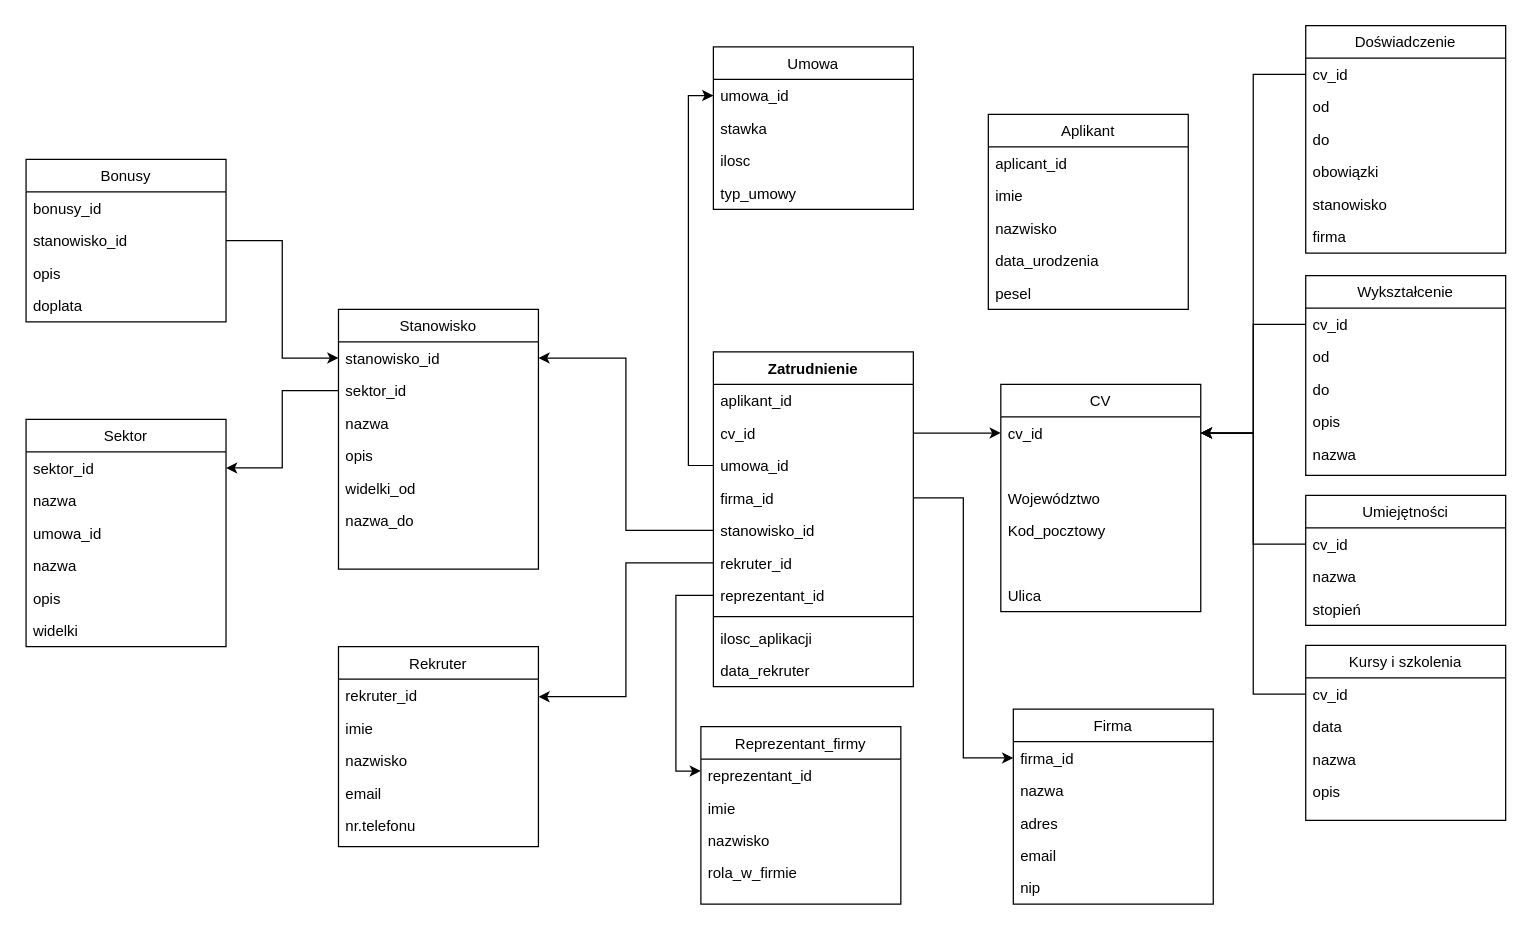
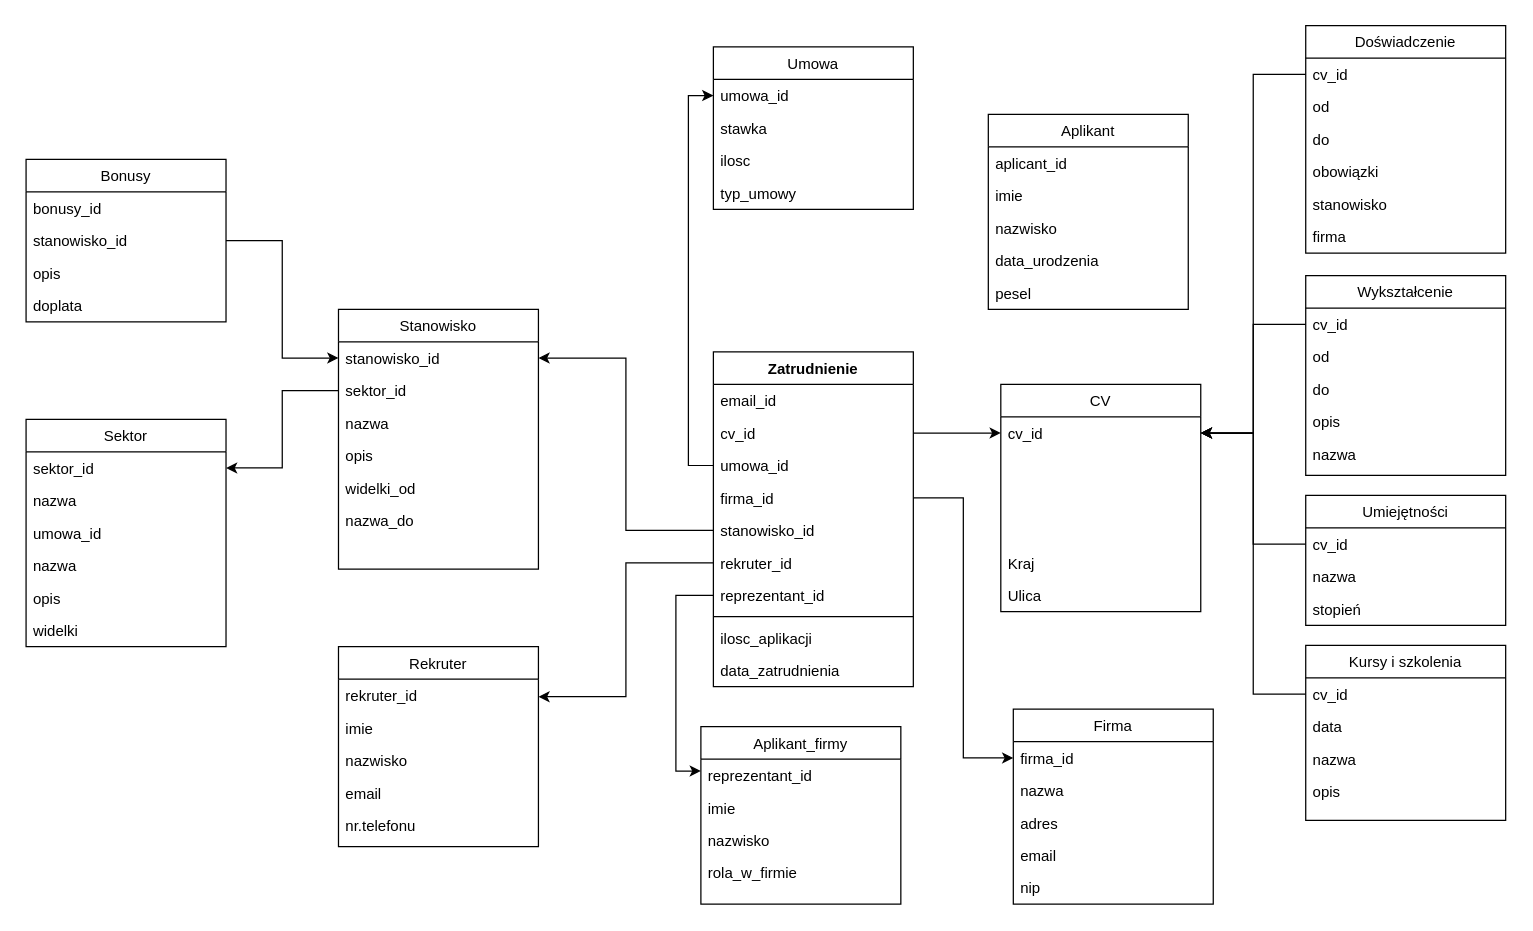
node "aplikant_id": label "aplikant_id" -> "email_id"
node "Województwo": removed
node "Kod_pocztowy": removed
node "Kraj": added
node "data_rekruter": label "data_rekruter" -> "data_zatrudnienia"
node "Reprezentant_firmy": label "Reprezentant_firmy" -> "Aplikant_firmy"
